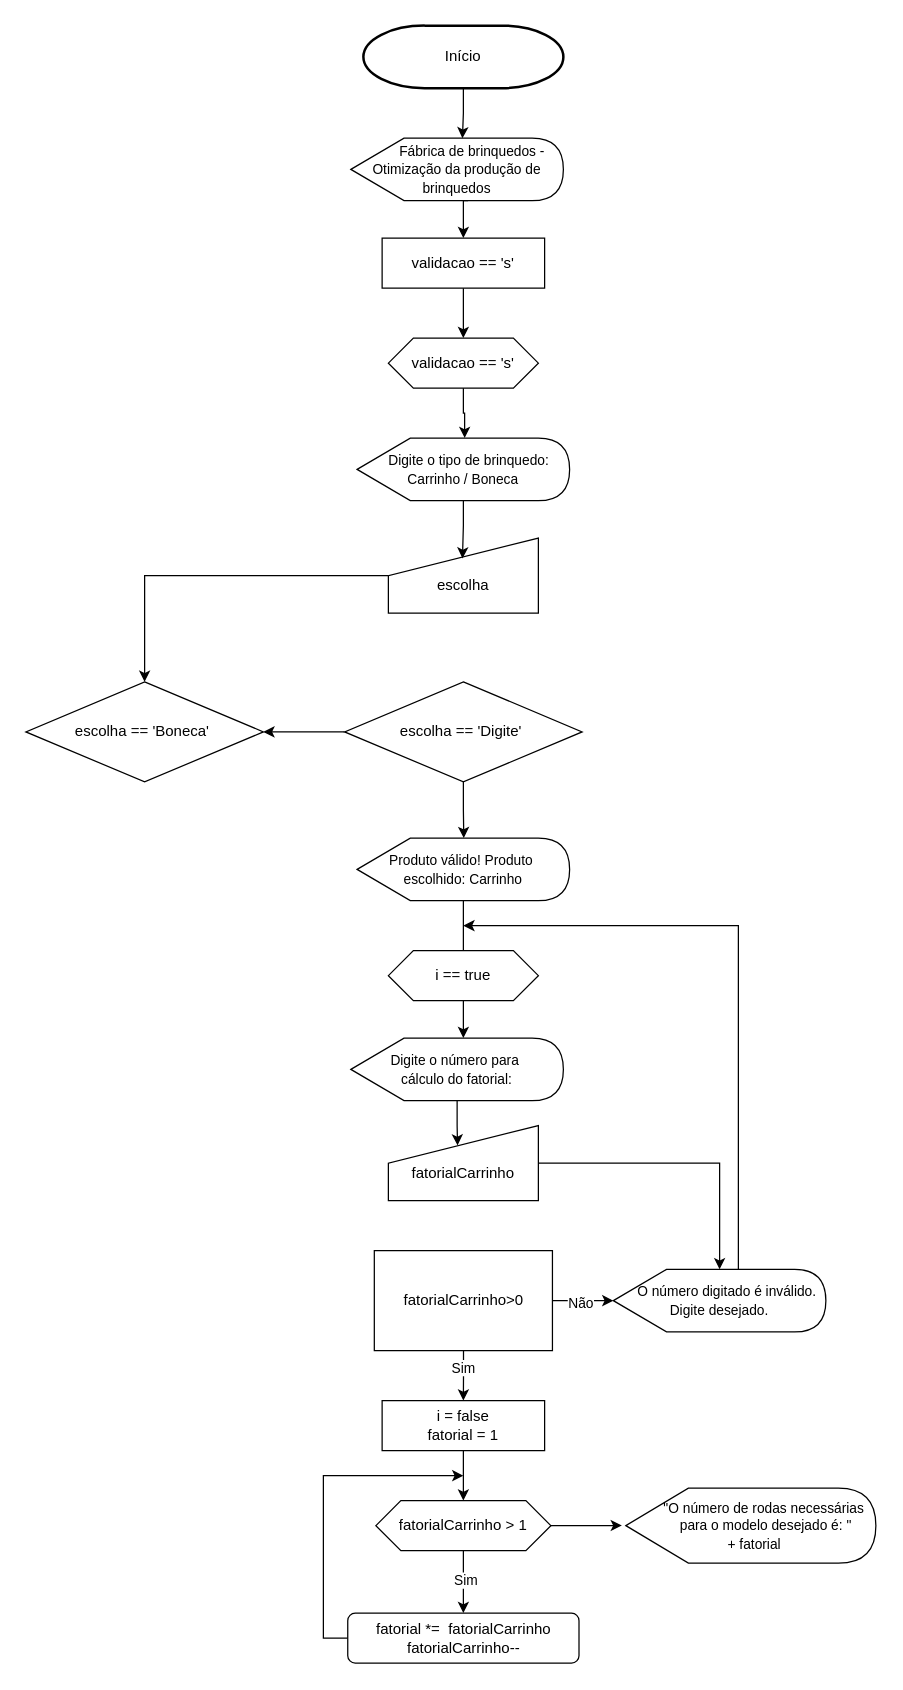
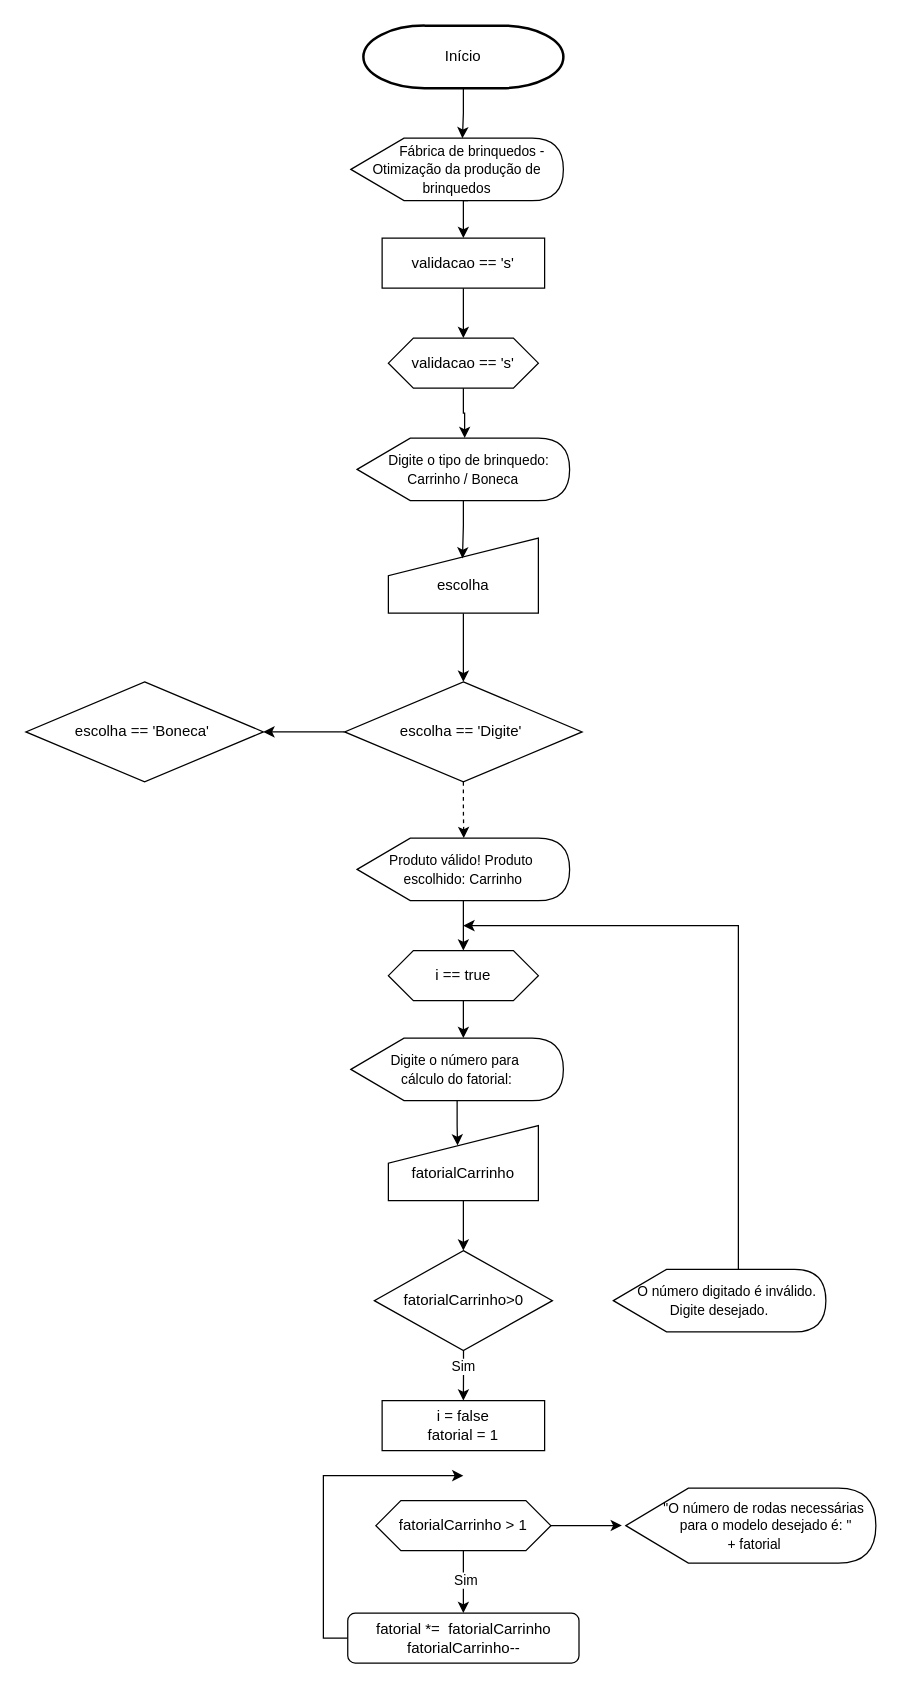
edge "escolha" -> "escolha == 'Boneca'": now "escolha" -> "escolha == 'Digite'"
edge "escolha == 'Digite'" -> "Produto válido! Produto escolhido: Carrinho": style solid -> dashed
edge "Produto válido! Produto escolhido: Carrinho" -- "i == true": arrowhead none -> classic
edge "fatorialCarrinho" -> "O número digitado é inválido. Digite desejado.": now "fatorialCarrinho" -> "fatorialCarrinho>0"
node "fatorialCarrinho>0": shape rectangle -> diamond
edge "fatorialCarrinho>0" -> "O número digitado é inválido. Digite desejado.": removed, label "Não"
edge "i = false fatorial = 1" -> "fatorialCarrinho > 1": removed
